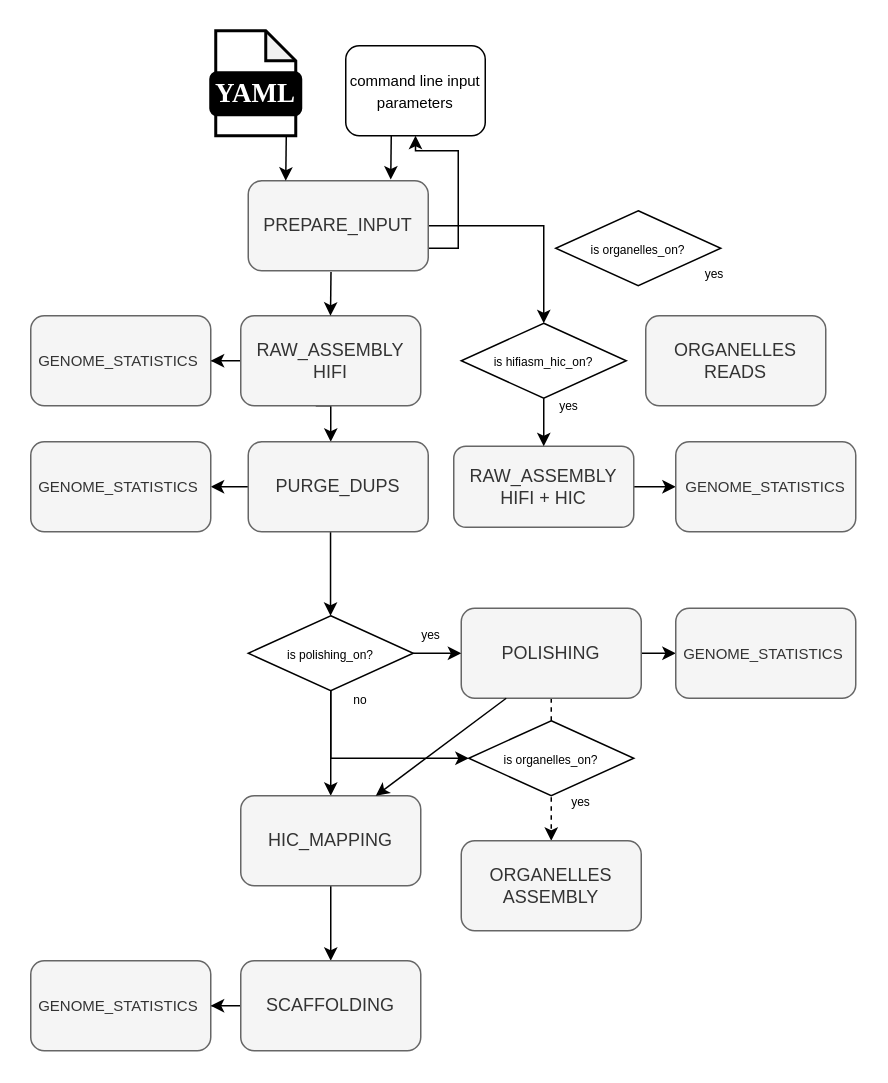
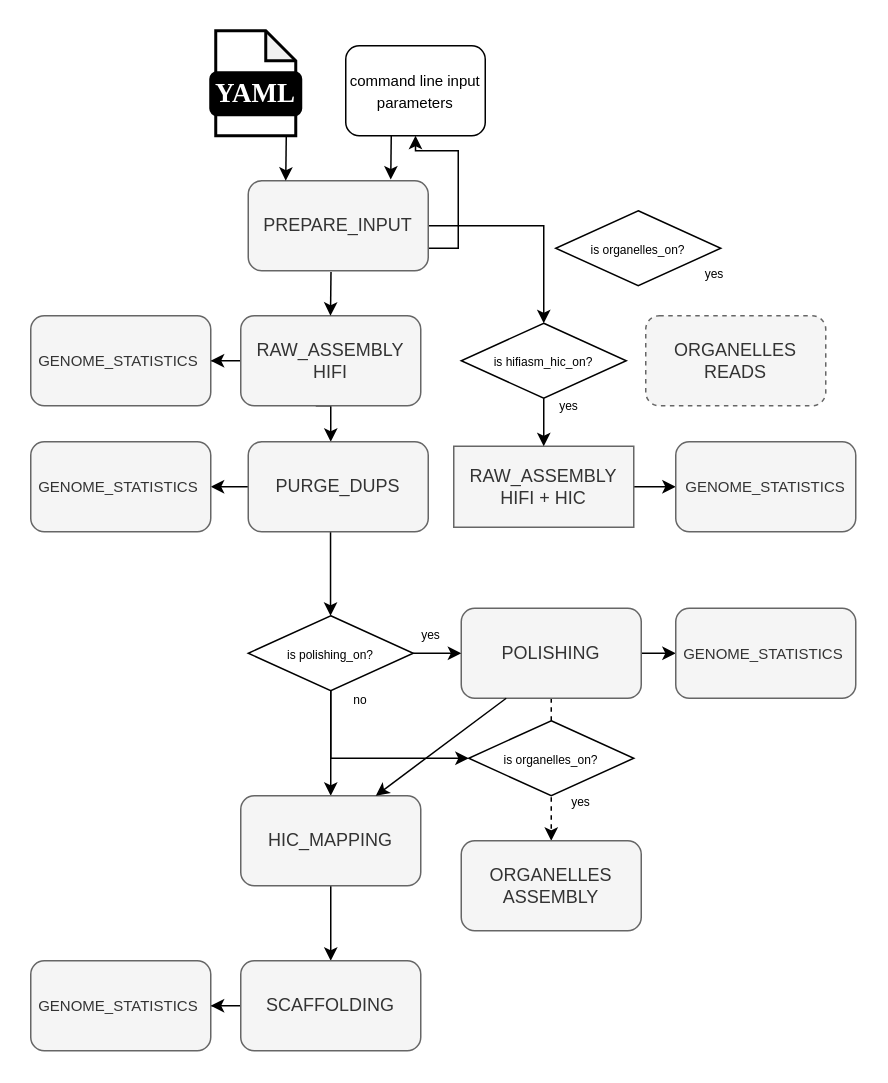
node "ORGANELLES READS": style solid -> dashed
node "RAW_ASSEMBLY HIFI + HIC": shape rounded rectangle -> rectangle
